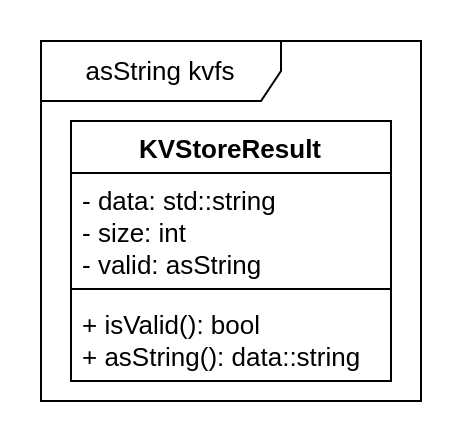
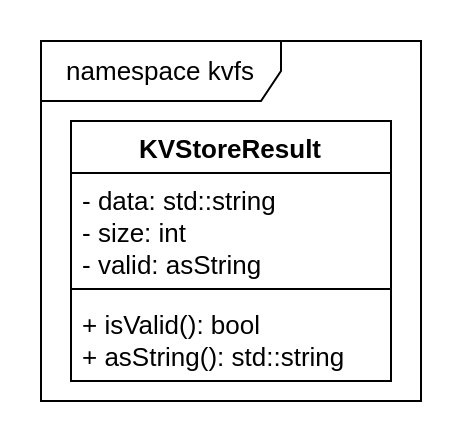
node "asString kvfs": label "asString kvfs" -> "namespace kvfs"
node "+ isValid(): bool + asString(): data::string": label "+ isValid(): bool + asString(): data::string" -> "+ isValid(): bool + asString(): std::string"
